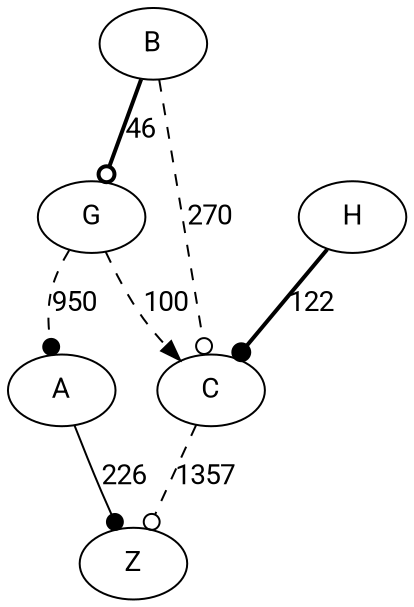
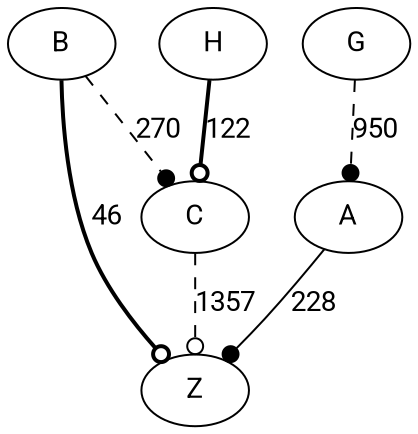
edge "B" -> "G": now "B" -> "Z"
edge "B" -> "C": arrowhead odot -> dot
edge "H" -> "C": arrowhead dot -> odot
edge "G" -> "C": removed, label "100"
edge "A" -> "Z": label "226" -> "228"
